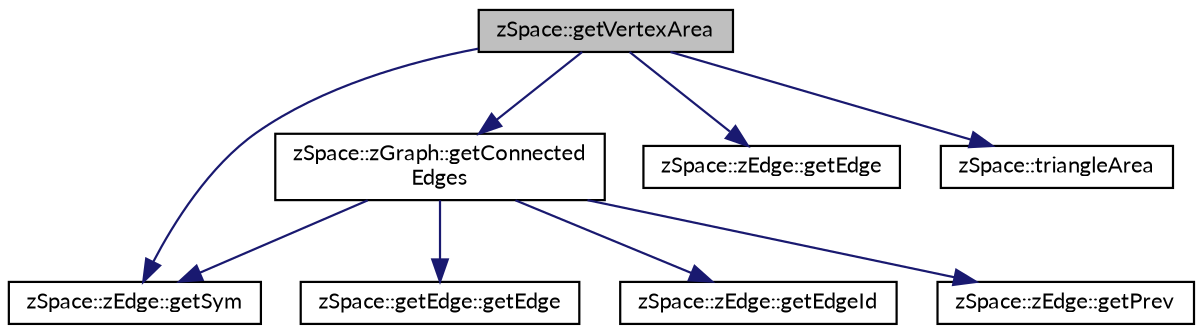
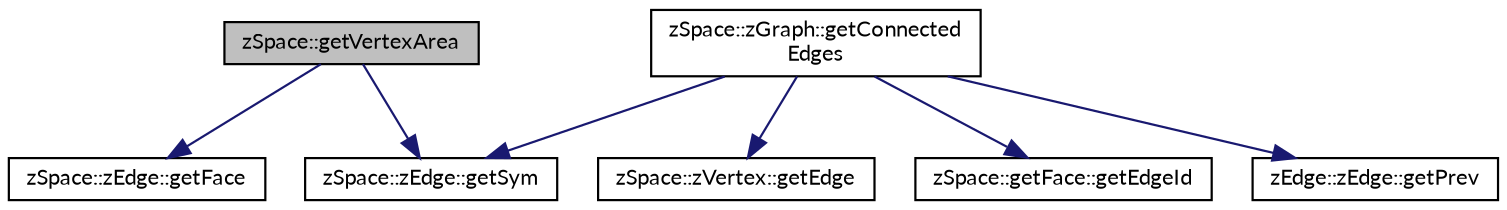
edge "zSpace::getVertexArea" -> "zSpace::zGraph::getConnected Edges": removed
node "zSpace::zEdge::getEdge": label "zSpace::zEdge::getEdge" -> "zSpace::zEdge::getFace"
node "zSpace::triangleArea": removed
node "zSpace::getEdge::getEdge": label "zSpace::getEdge::getEdge" -> "zSpace::zVertex::getEdge"
node "zSpace::zEdge::getEdgeId": label "zSpace::zEdge::getEdgeId" -> "zSpace::getFace::getEdgeId"
node "zSpace::zEdge::getPrev": label "zSpace::zEdge::getPrev" -> "zEdge::zEdge::getPrev"
